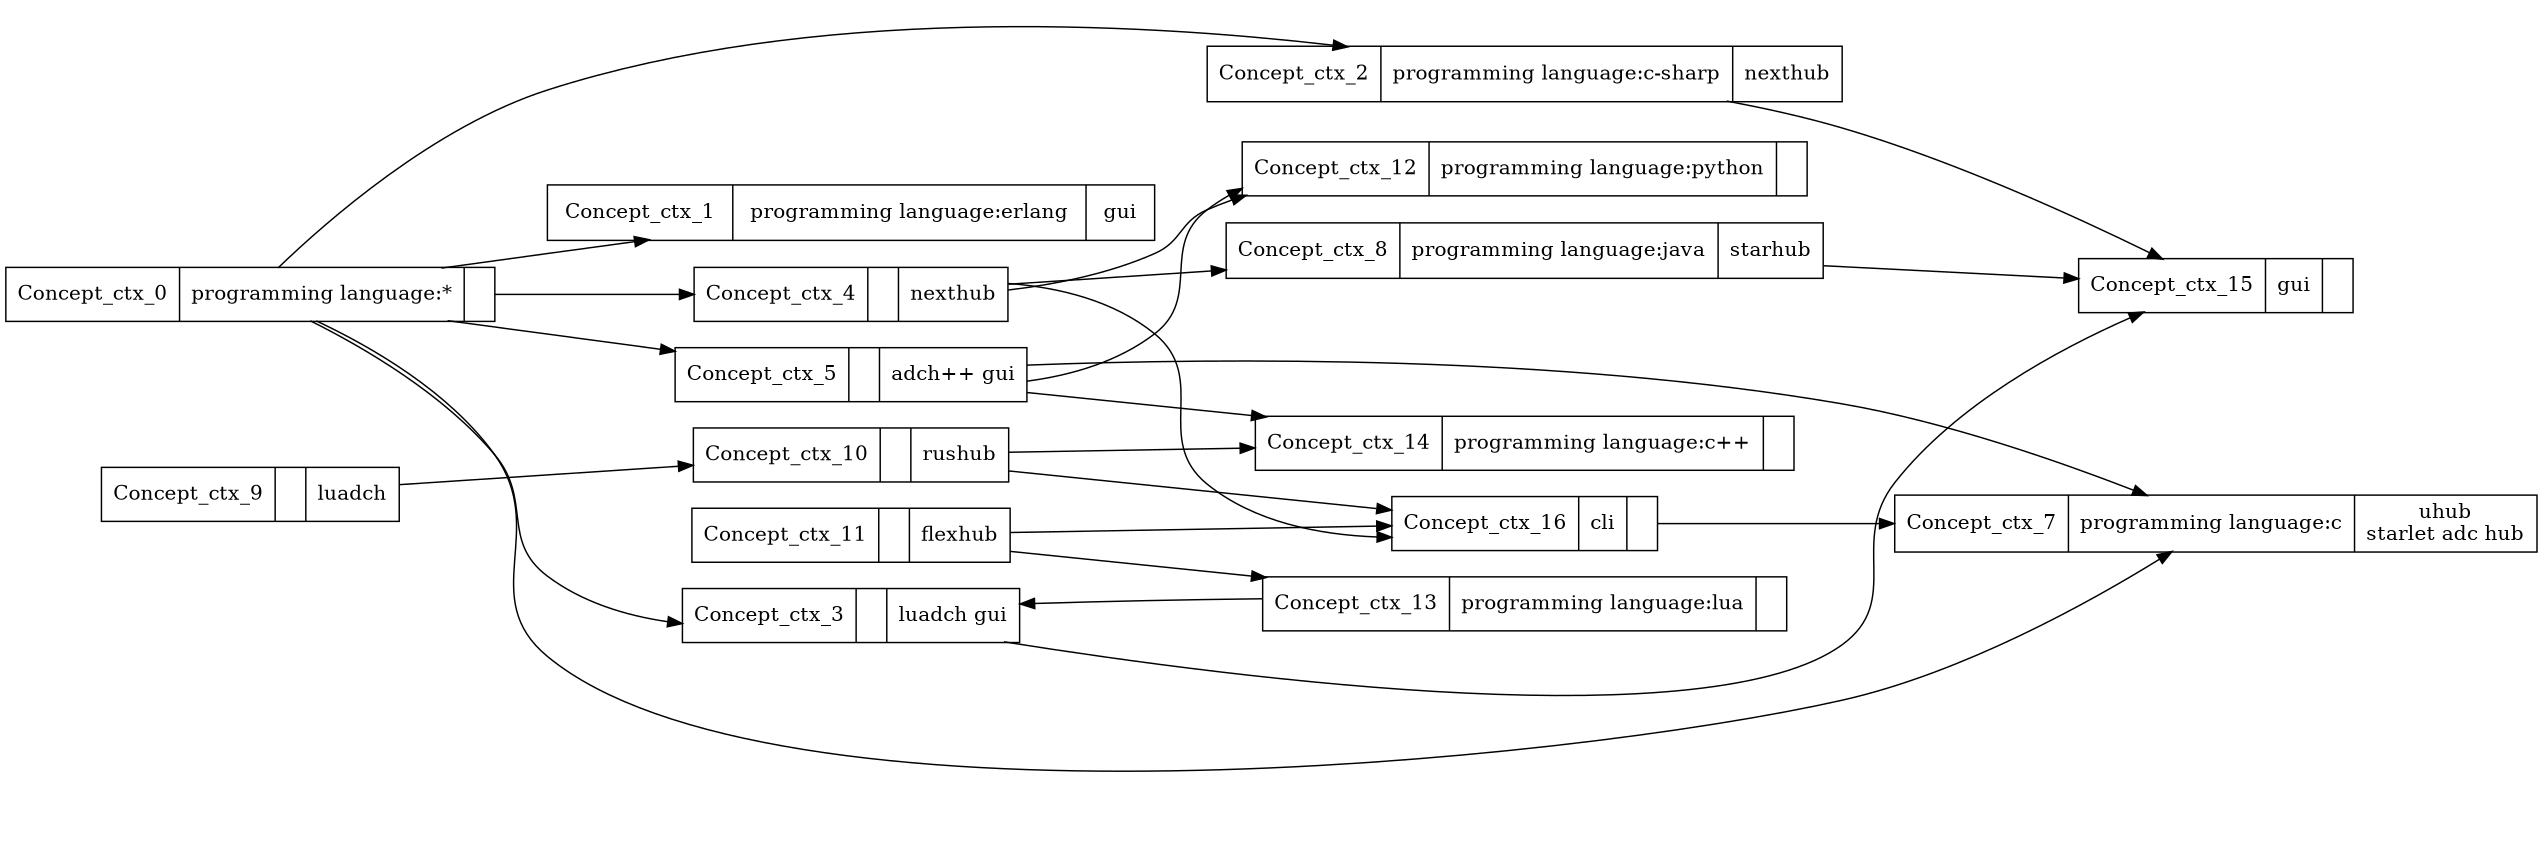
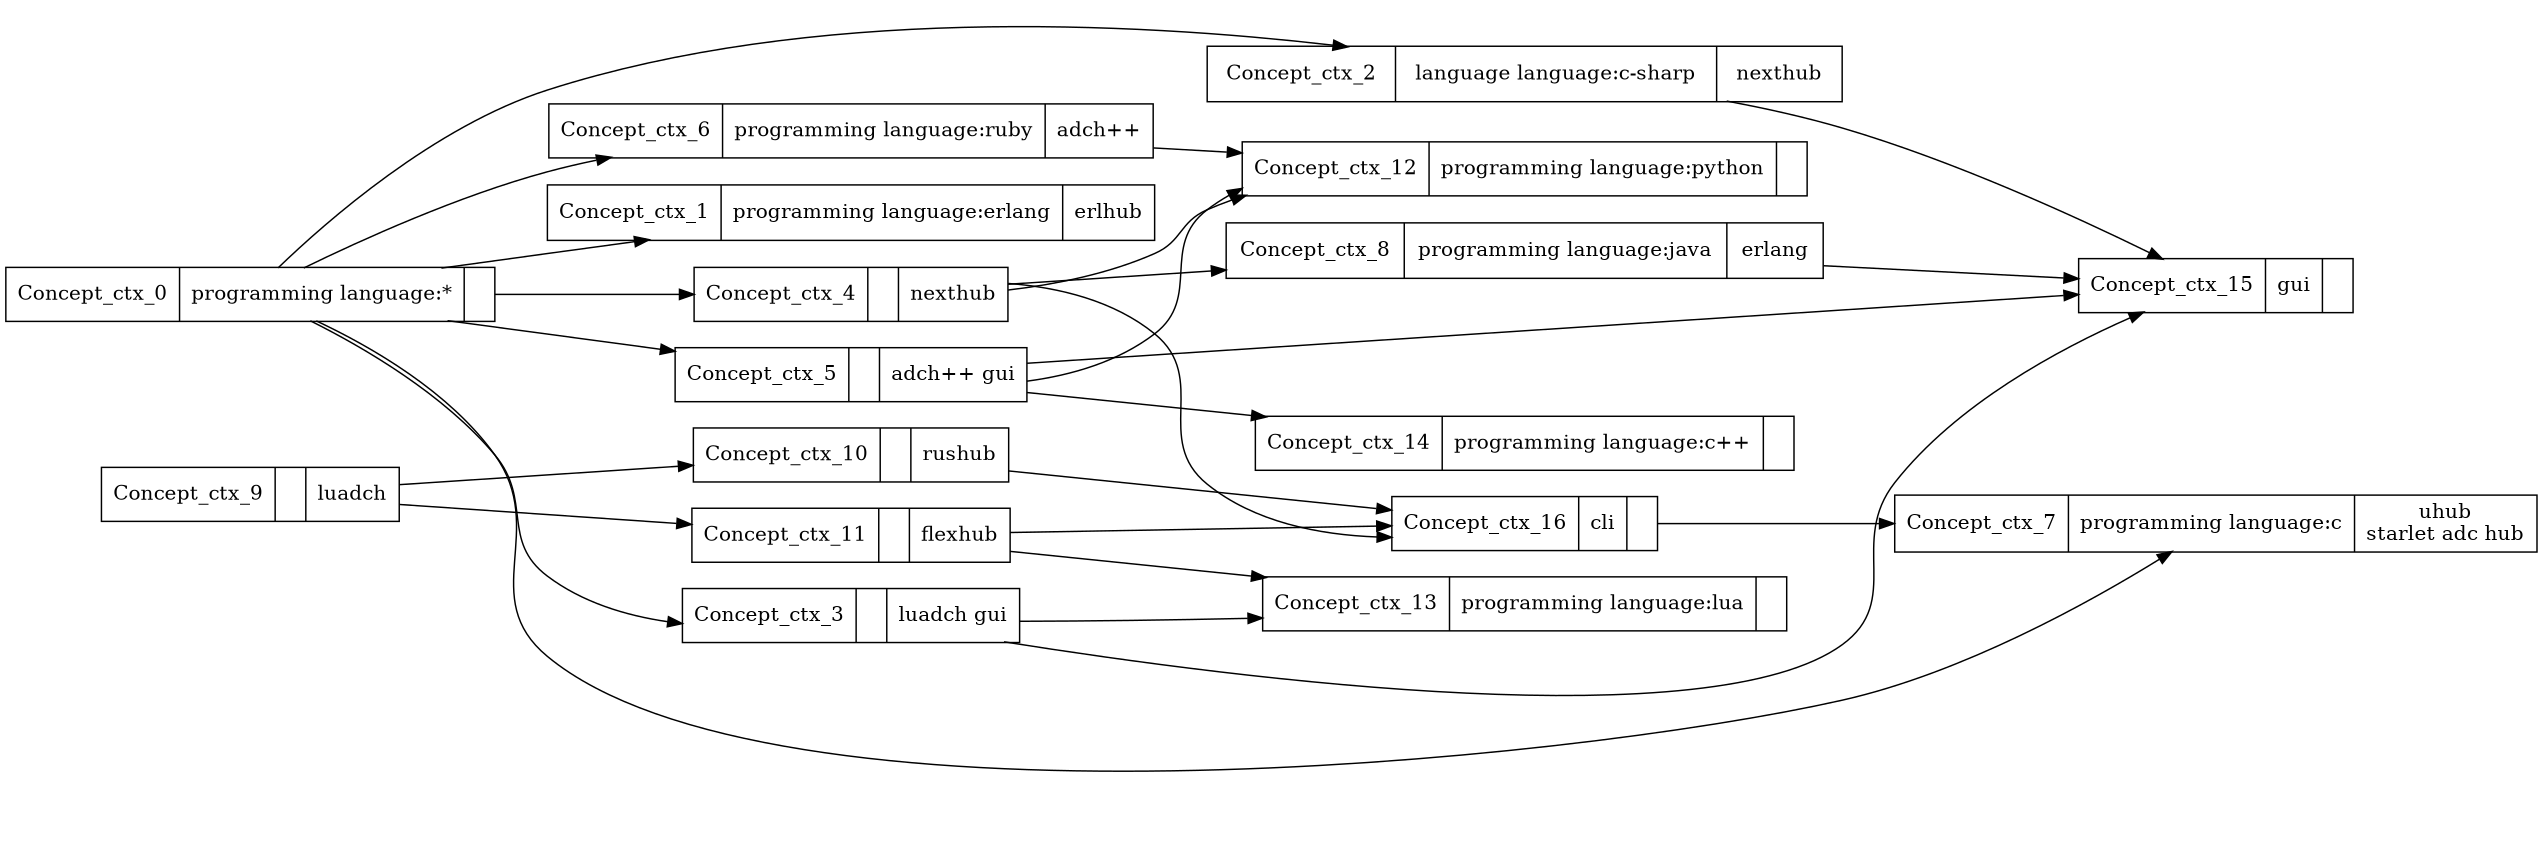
node "Concept_ctx_2": text "programming language:c-sharp" -> "language language:c-sharp"
node "Concept_ctx_6": added
node "Concept_ctx_1": text "gui" -> "erlhub"
node "Concept_ctx_8": text "starhub" -> "erlang"
edge "Concept_ctx_5" -> "Concept_ctx_7": now "Concept_ctx_5" -> "Concept_ctx_15"
edge "Concept_ctx_10" -> "Concept_ctx_14": removed
edge "Concept_ctx_9" -> "Concept_ctx_11": added
edge "Concept_ctx_13" -> "Concept_ctx_3": reversed
